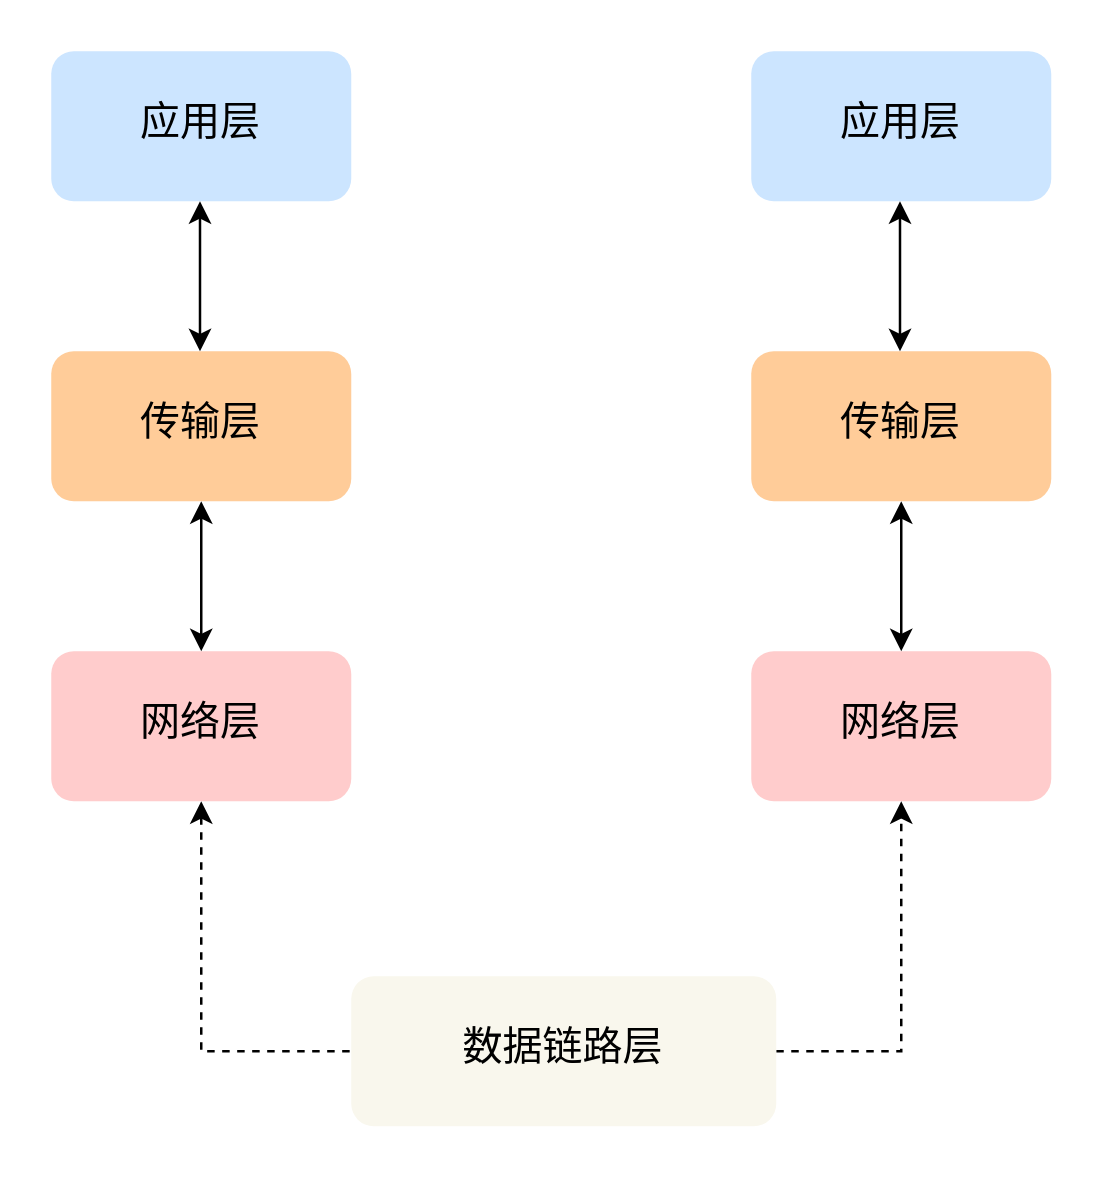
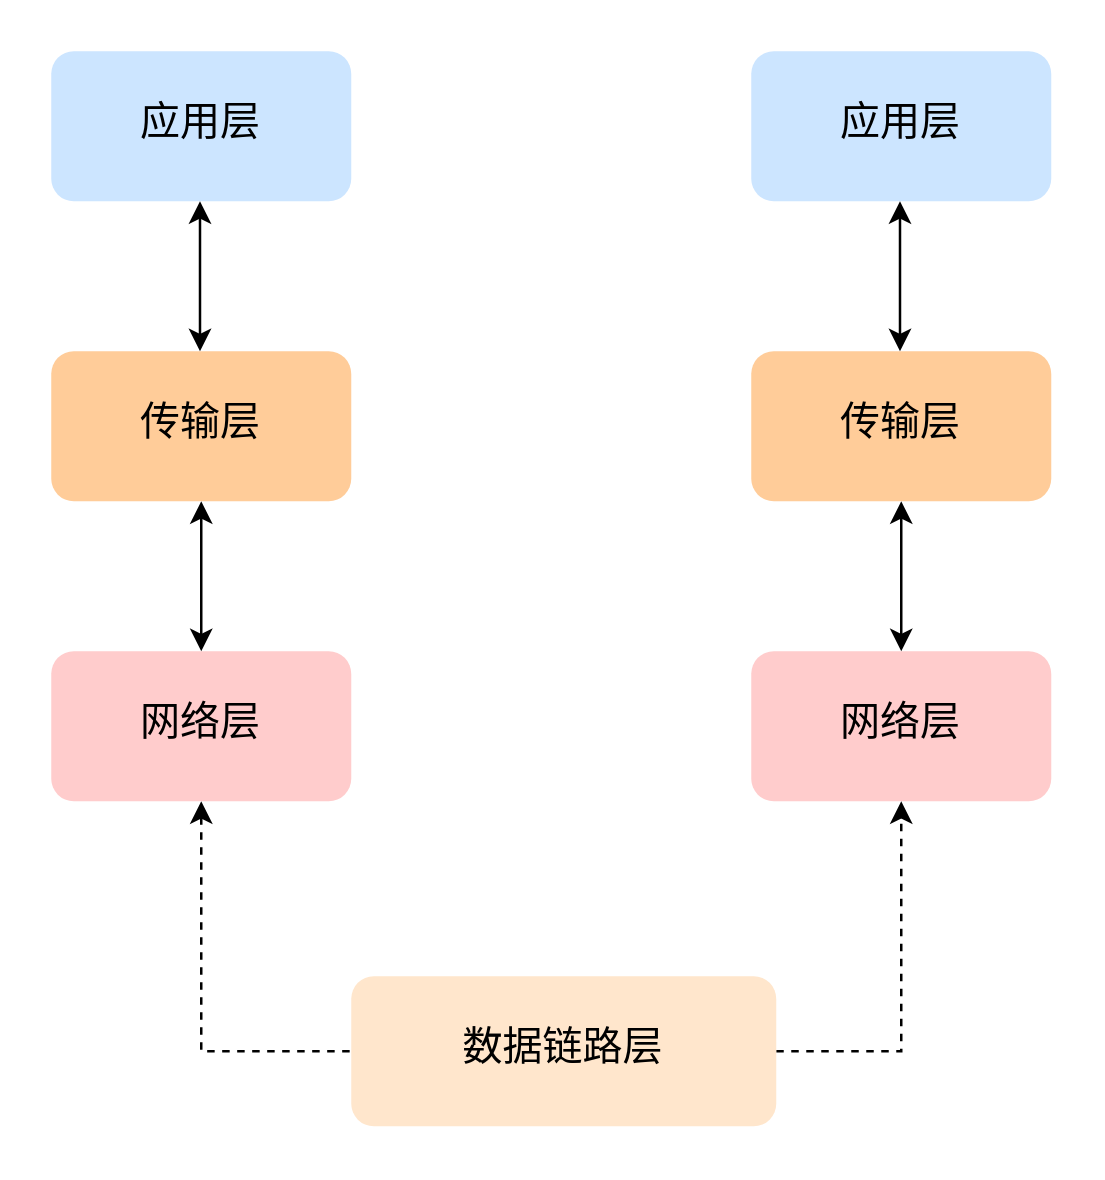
node "数据链路层": fillcolor #f9f7ed -> #ffe6cc
